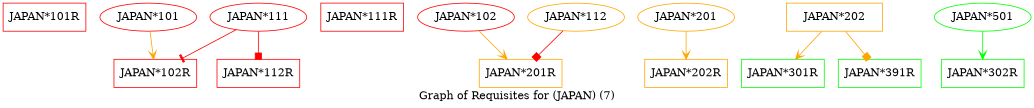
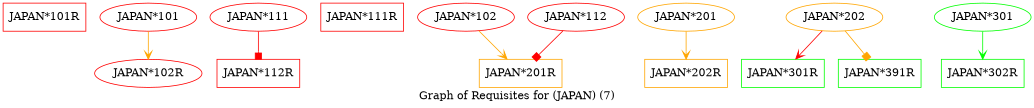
node "JAPAN*112": color orange -> red
node "JAPAN*202": shape box -> ellipse
node "JAPAN*501": label "JAPAN*501" -> "JAPAN*301"
edge "JAPAN*202" -> "JAPAN*301R": color orange -> red
edge "JAPAN*111" -> "JAPAN*102R": removed
node "JAPAN*102R": shape box -> ellipse
